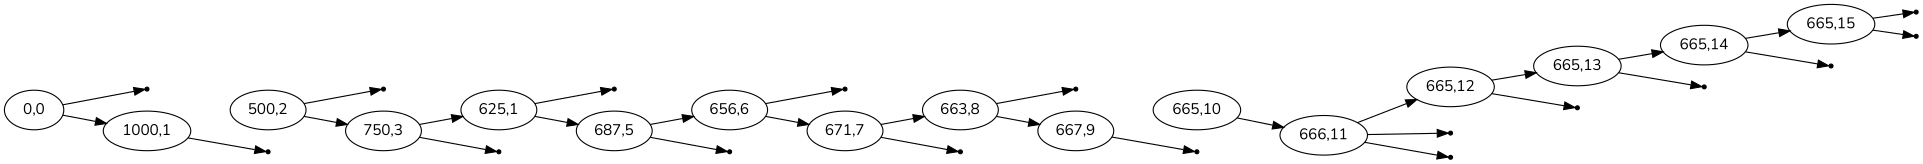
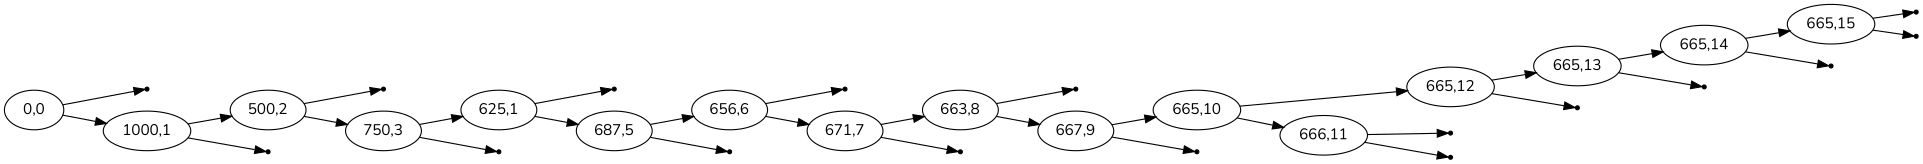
edge "666,11" -> "665,12": now "665,10" -> "665,12"
edge "1000,1" -> "500,2": added
edge "667,9" -> "665,10": added
